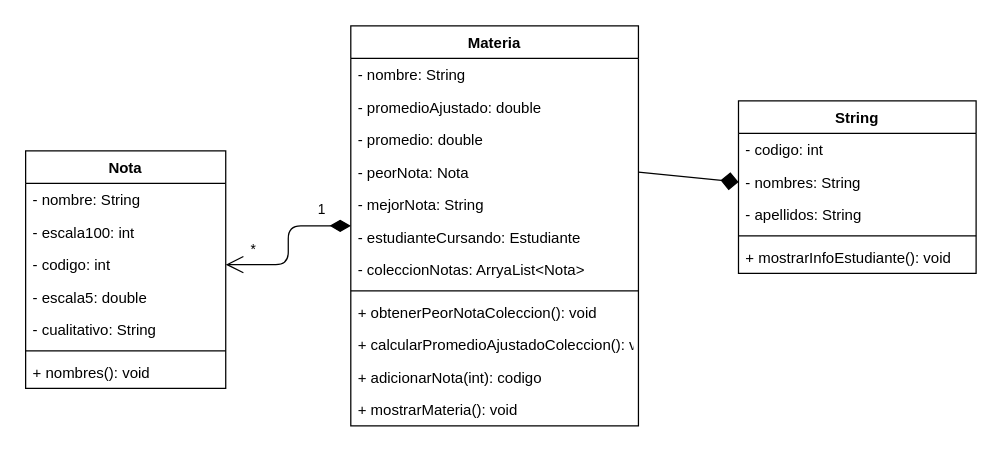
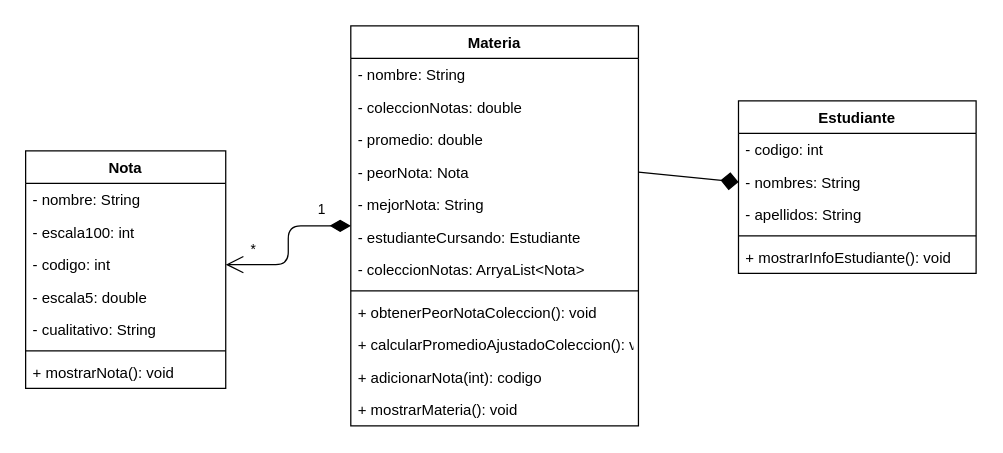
node "- promedioAjustado: double": label "- promedioAjustado: double" -> "- coleccionNotas: double"
node "String": label "String" -> "Estudiante"
node "+ nombres(): void": label "+ nombres(): void" -> "+ mostrarNota(): void"
